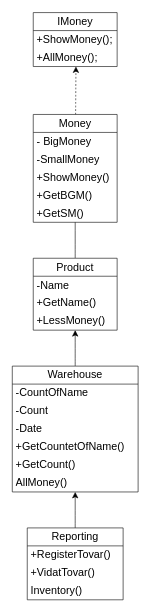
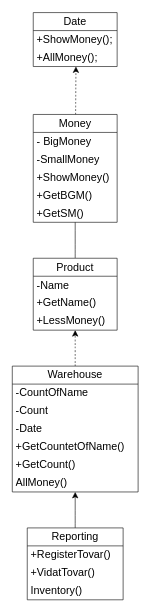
node "IMoney": label "IMoney" -> "Date"
edge "Warehouse" -> "+LessMoney()": style solid -> dashed
